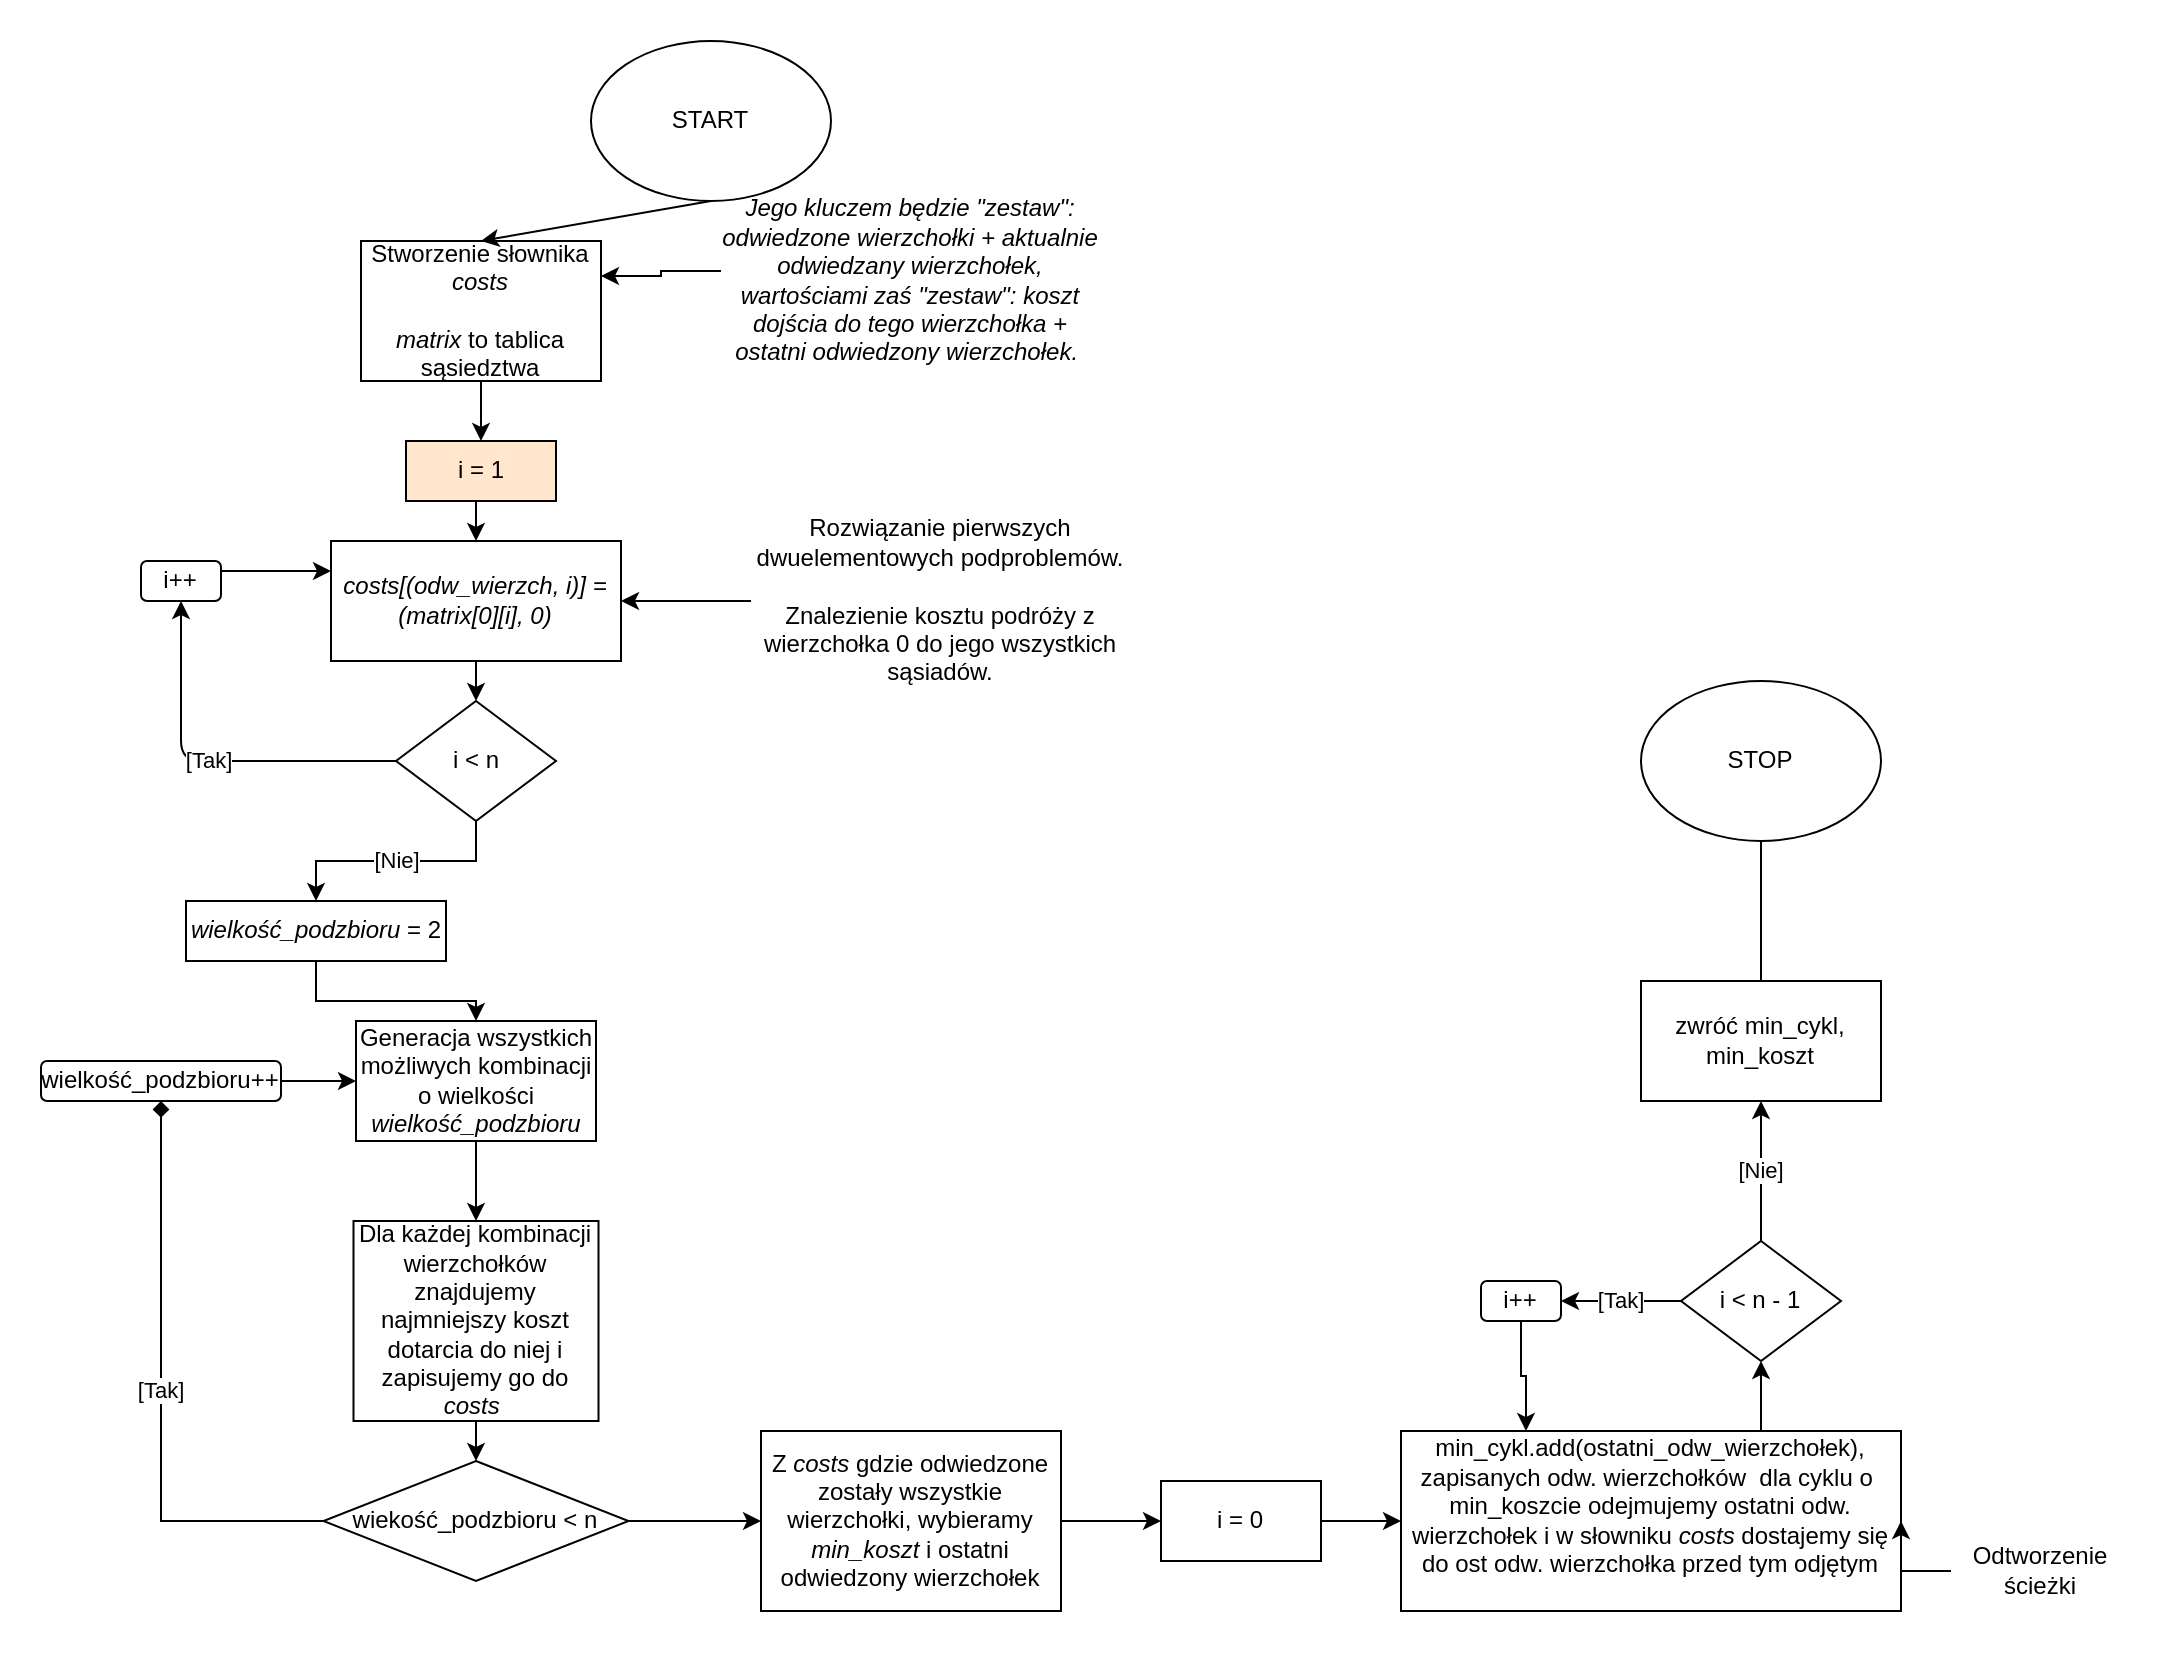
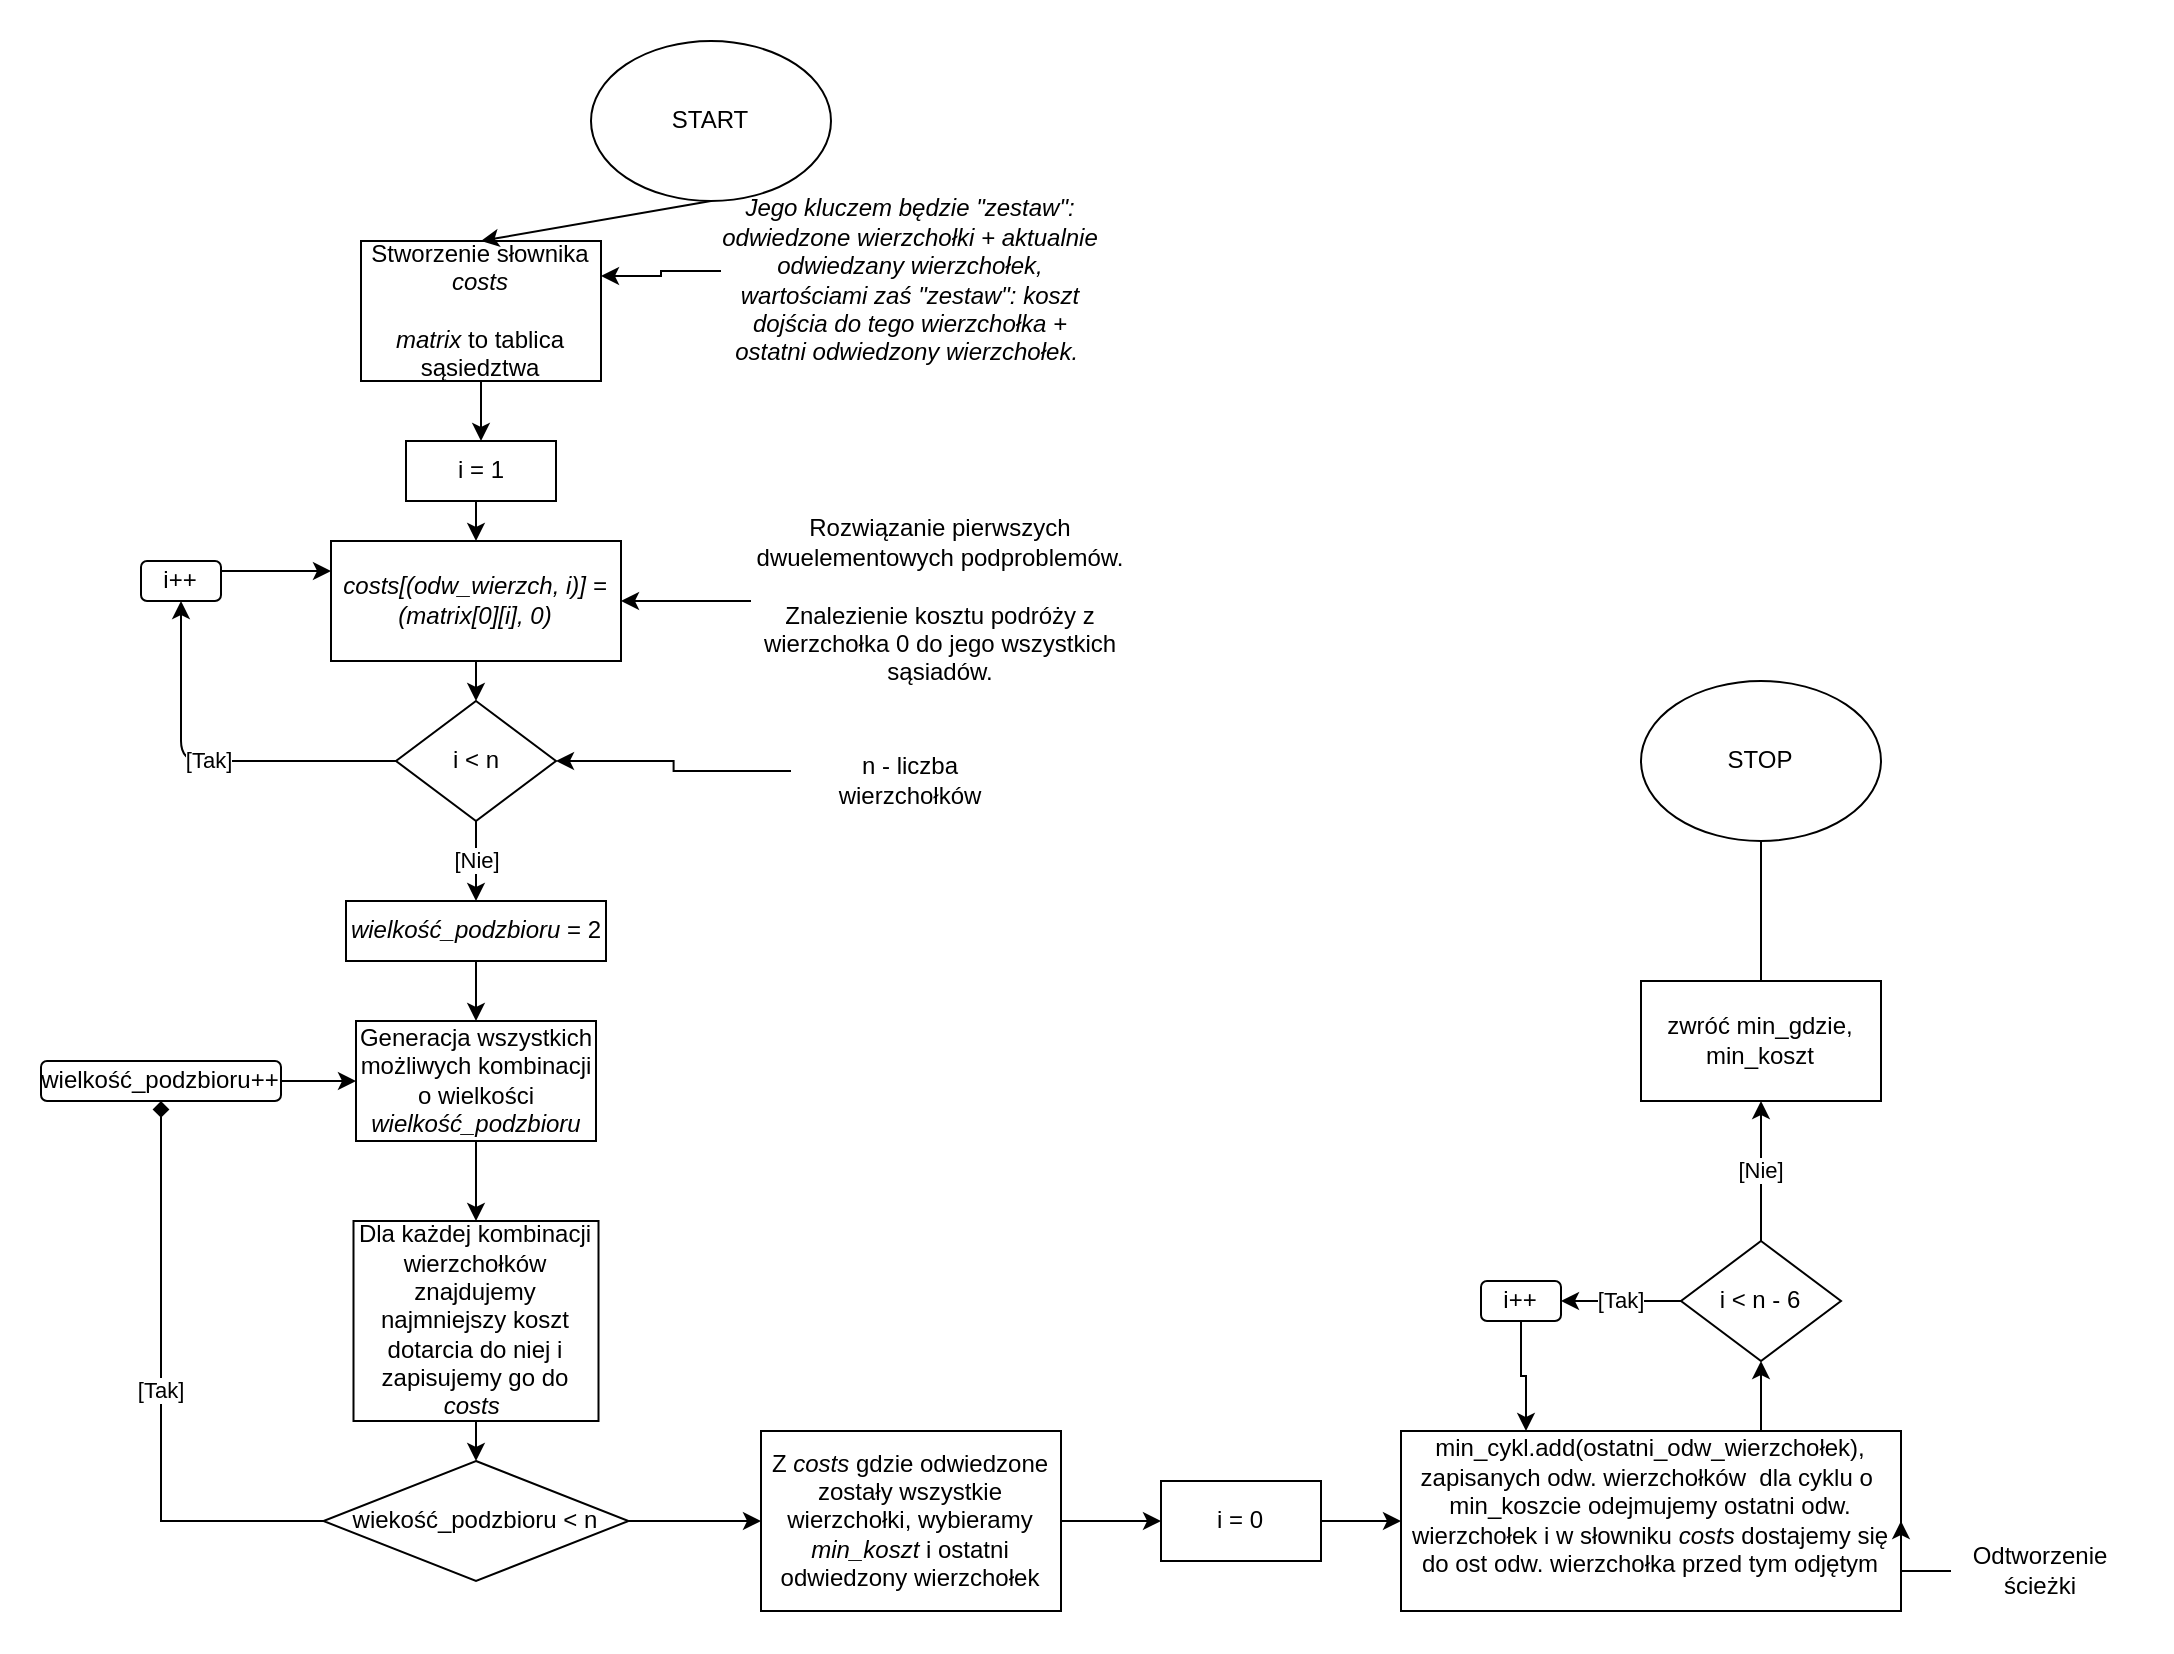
node "i = 1": fillcolor #ffe6cc -> #ffffff
edge "n - liczba wierzchołków" -> "i < n": added
node "n - liczba wierzchołków": added
node "wielkość_podzbioru = 2": moved (316, 931) -> (476, 931)
node "zwróć min_cykl, min_koszt": label "zwróć min_cykl, min_koszt" -> "zwróć min_gdzie, min_koszt"
node "i < n - 1": label "i < n - 1" -> "i < n - 6"
